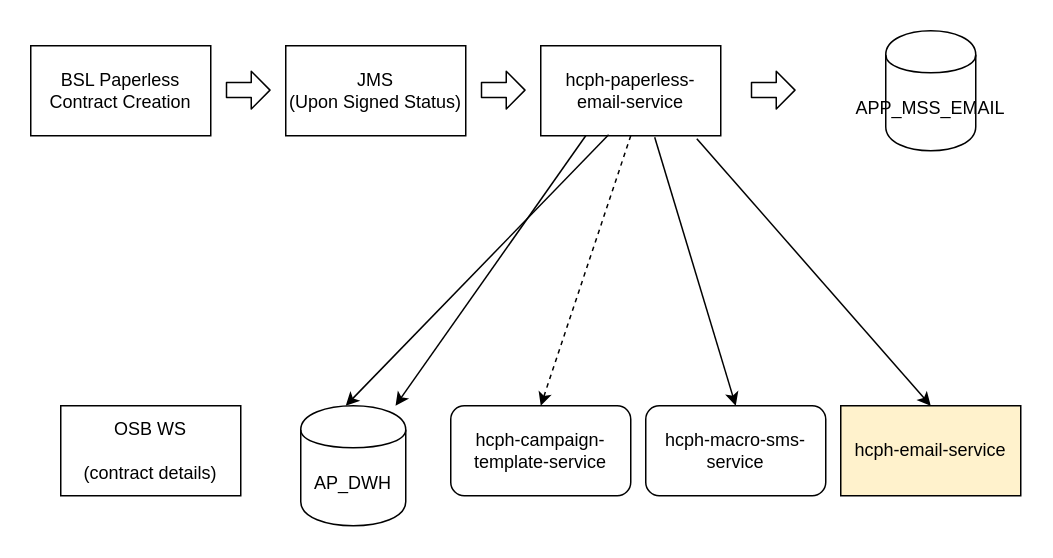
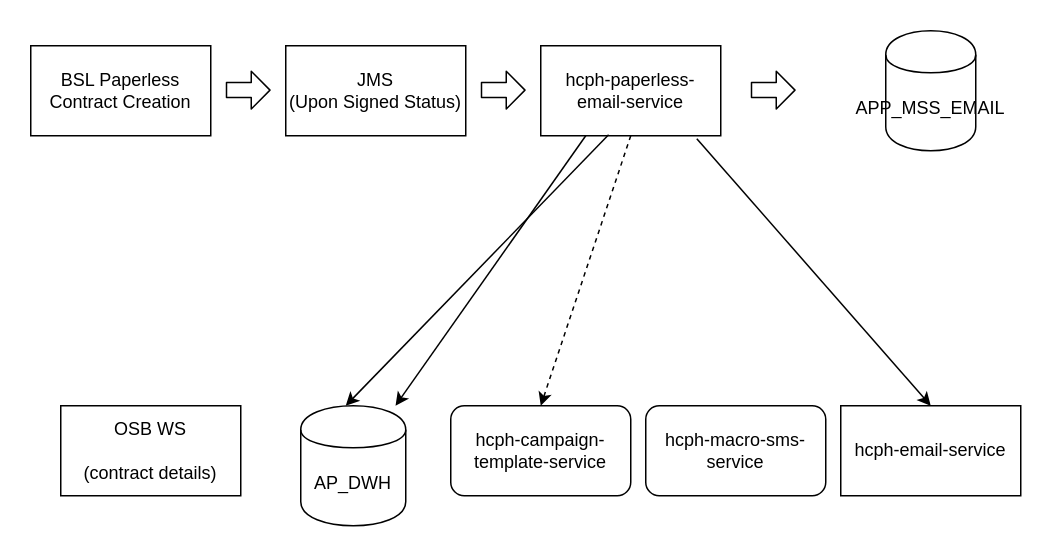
edge "hcph-paperless-email-service" -> "hcph-macro-sms-service": removed
node "hcph-email-service": fillcolor #fff2cc -> #ffffff
